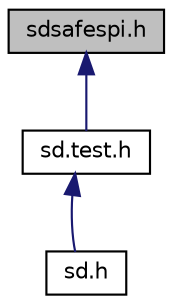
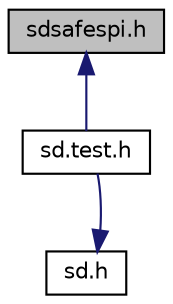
edge "sd.h" -> "sd.test.h": reversed
